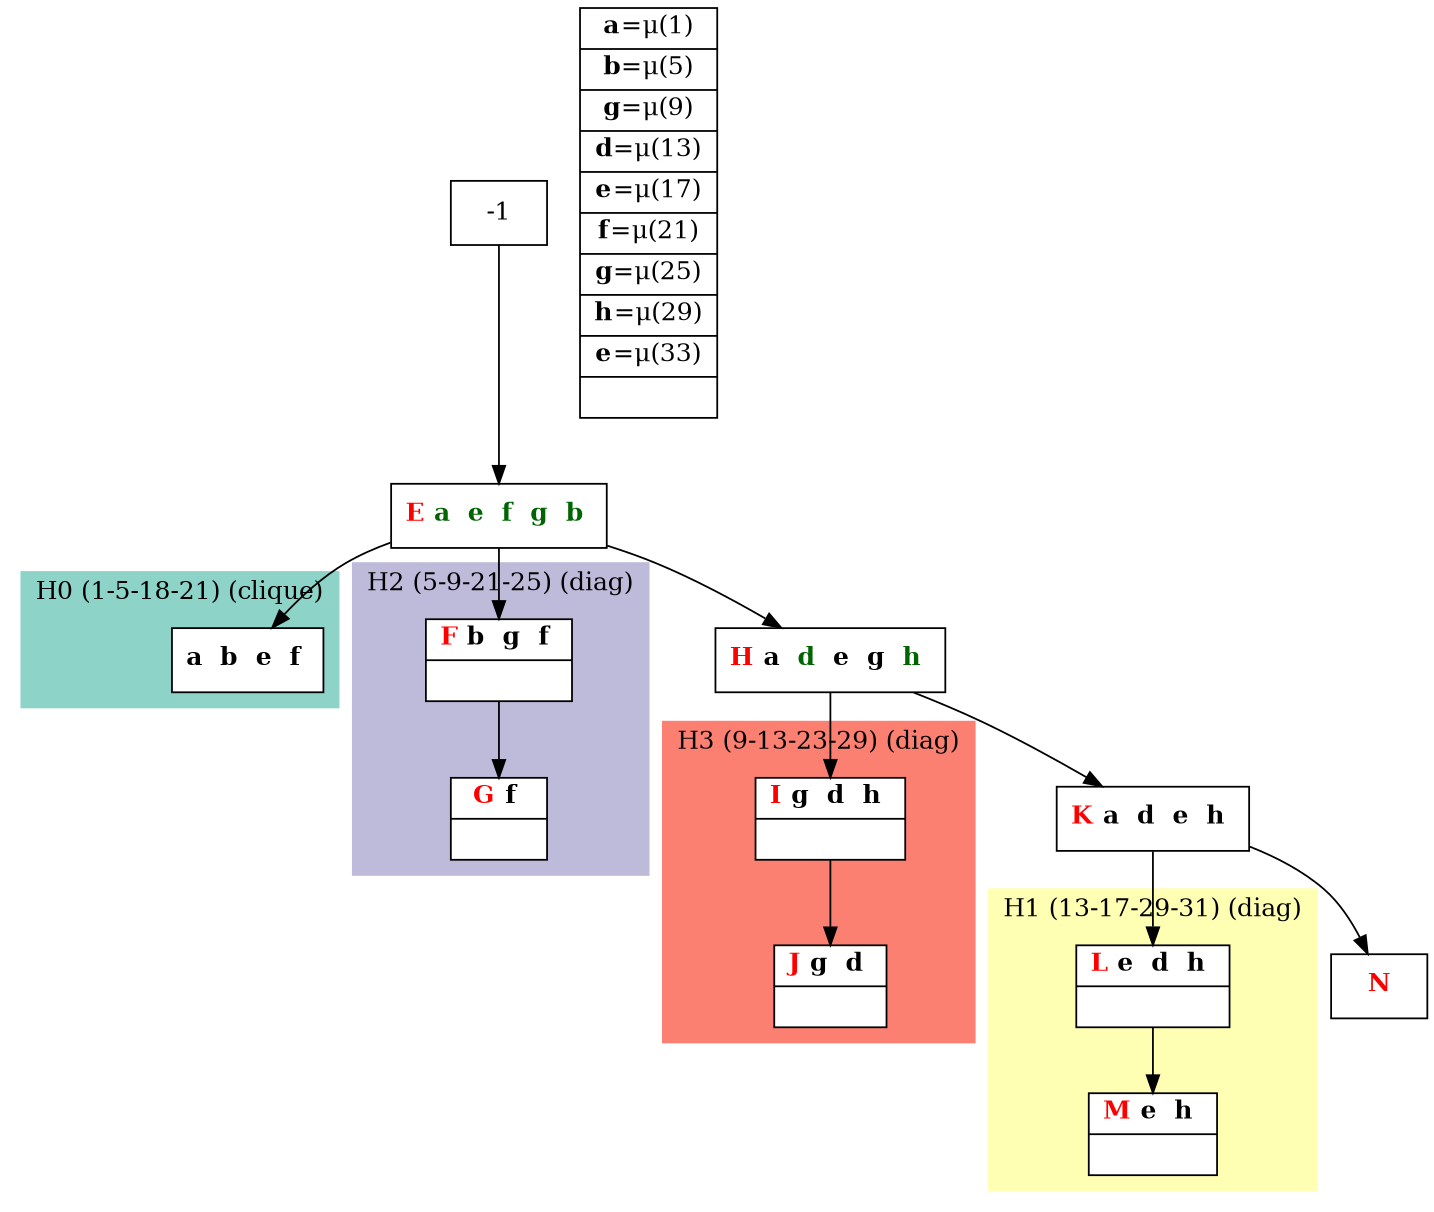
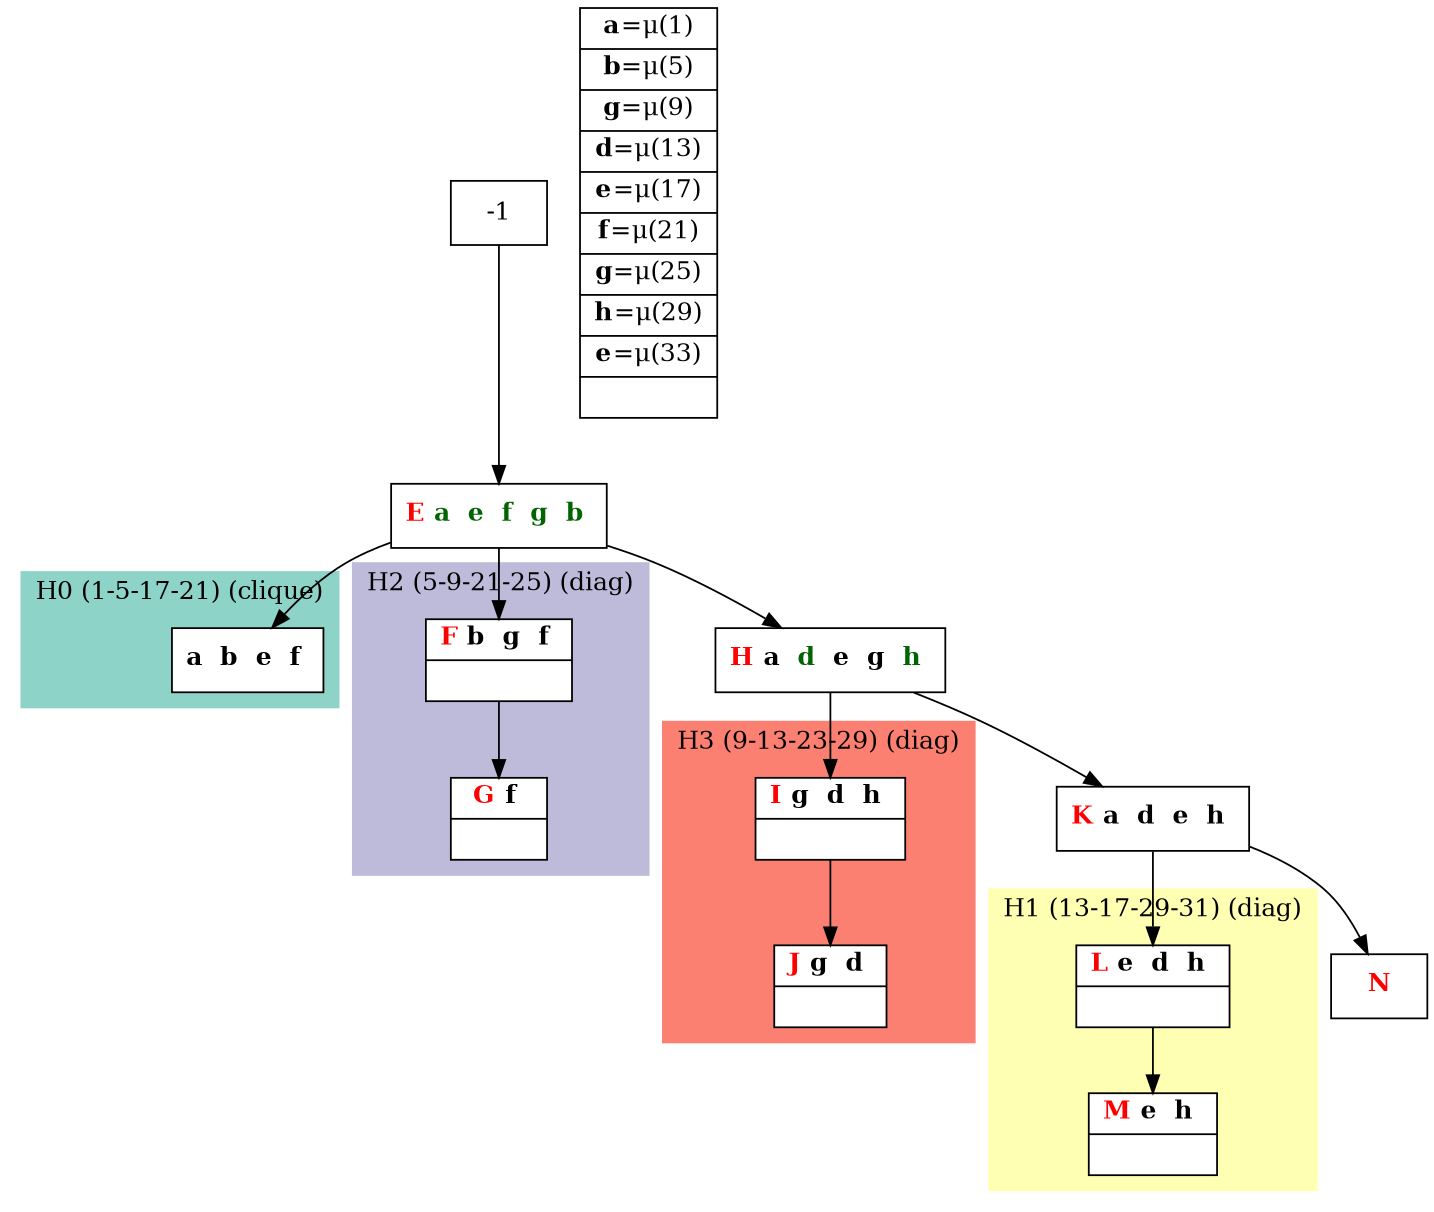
cluster "H0 (1-5-18-21) (clique)": label "H0 (1-5-18-21) (clique)" -> "H0 (1-5-17-21) (clique)"
